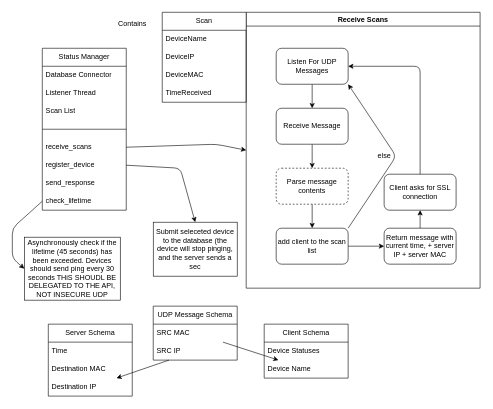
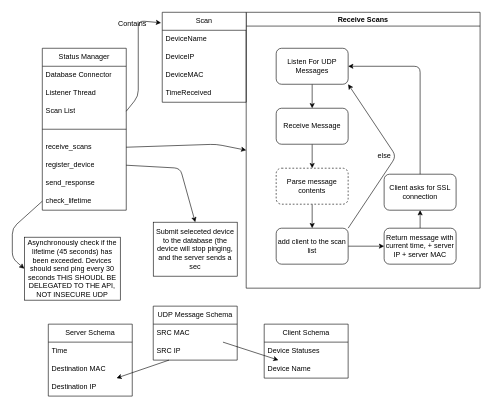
edge "Scan List" -> "Scan": added
